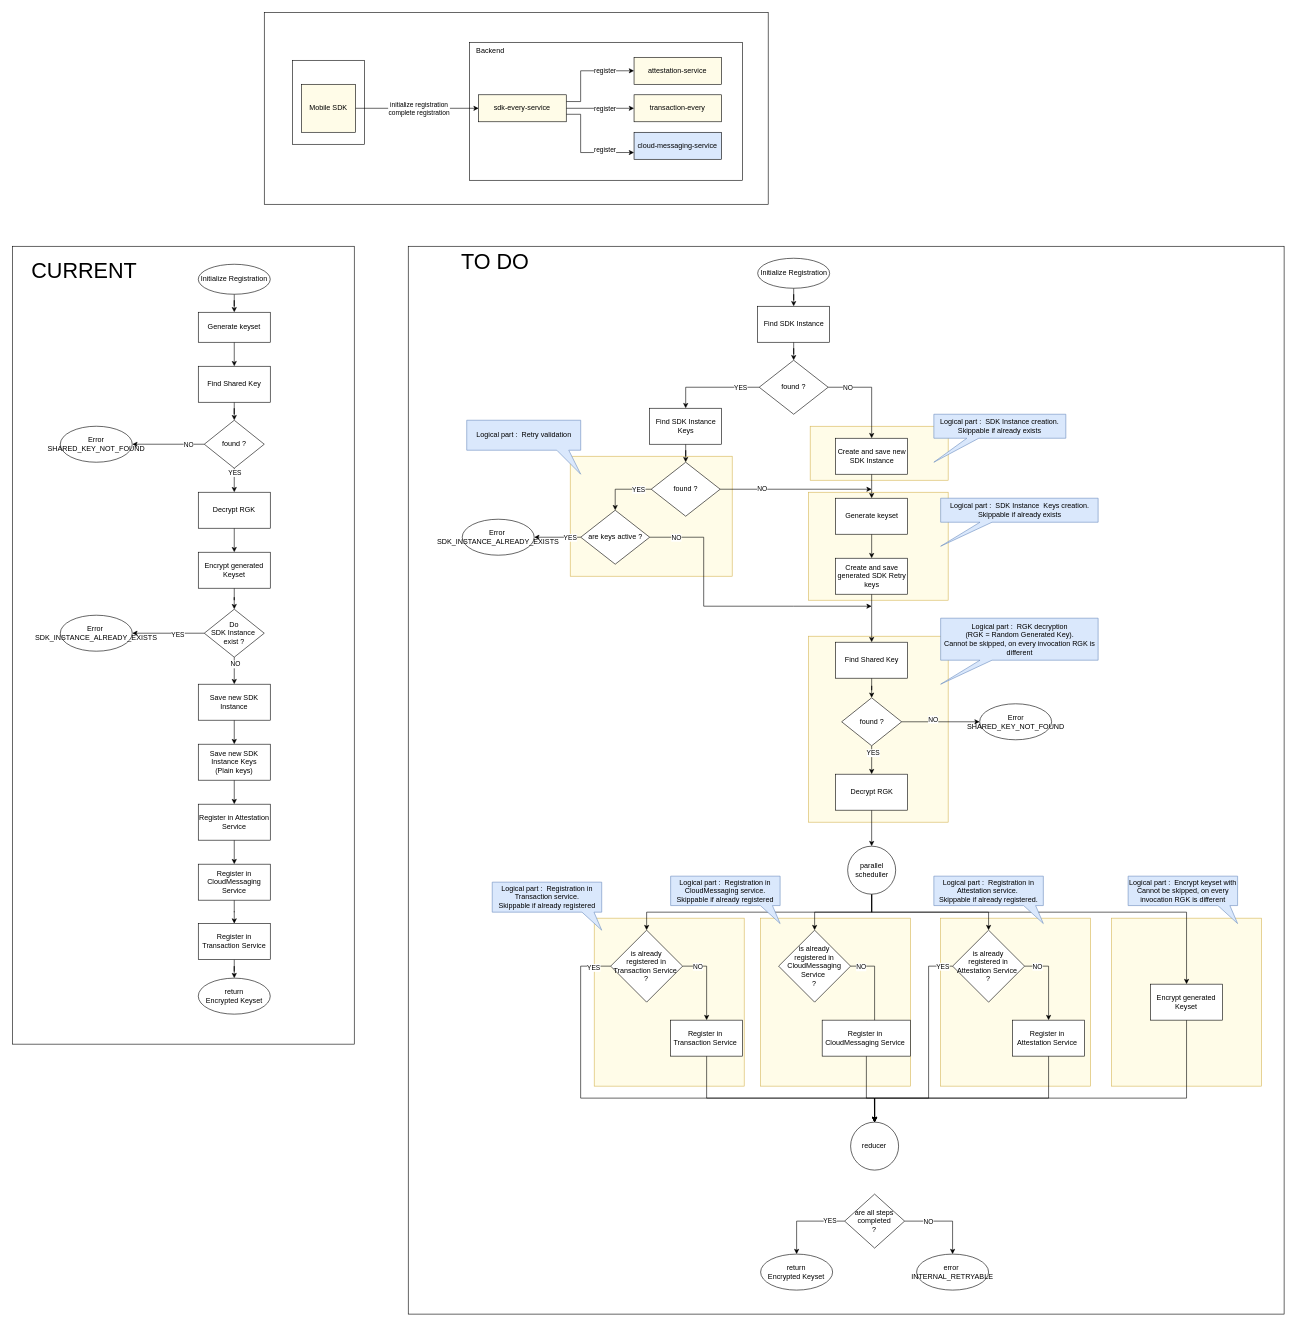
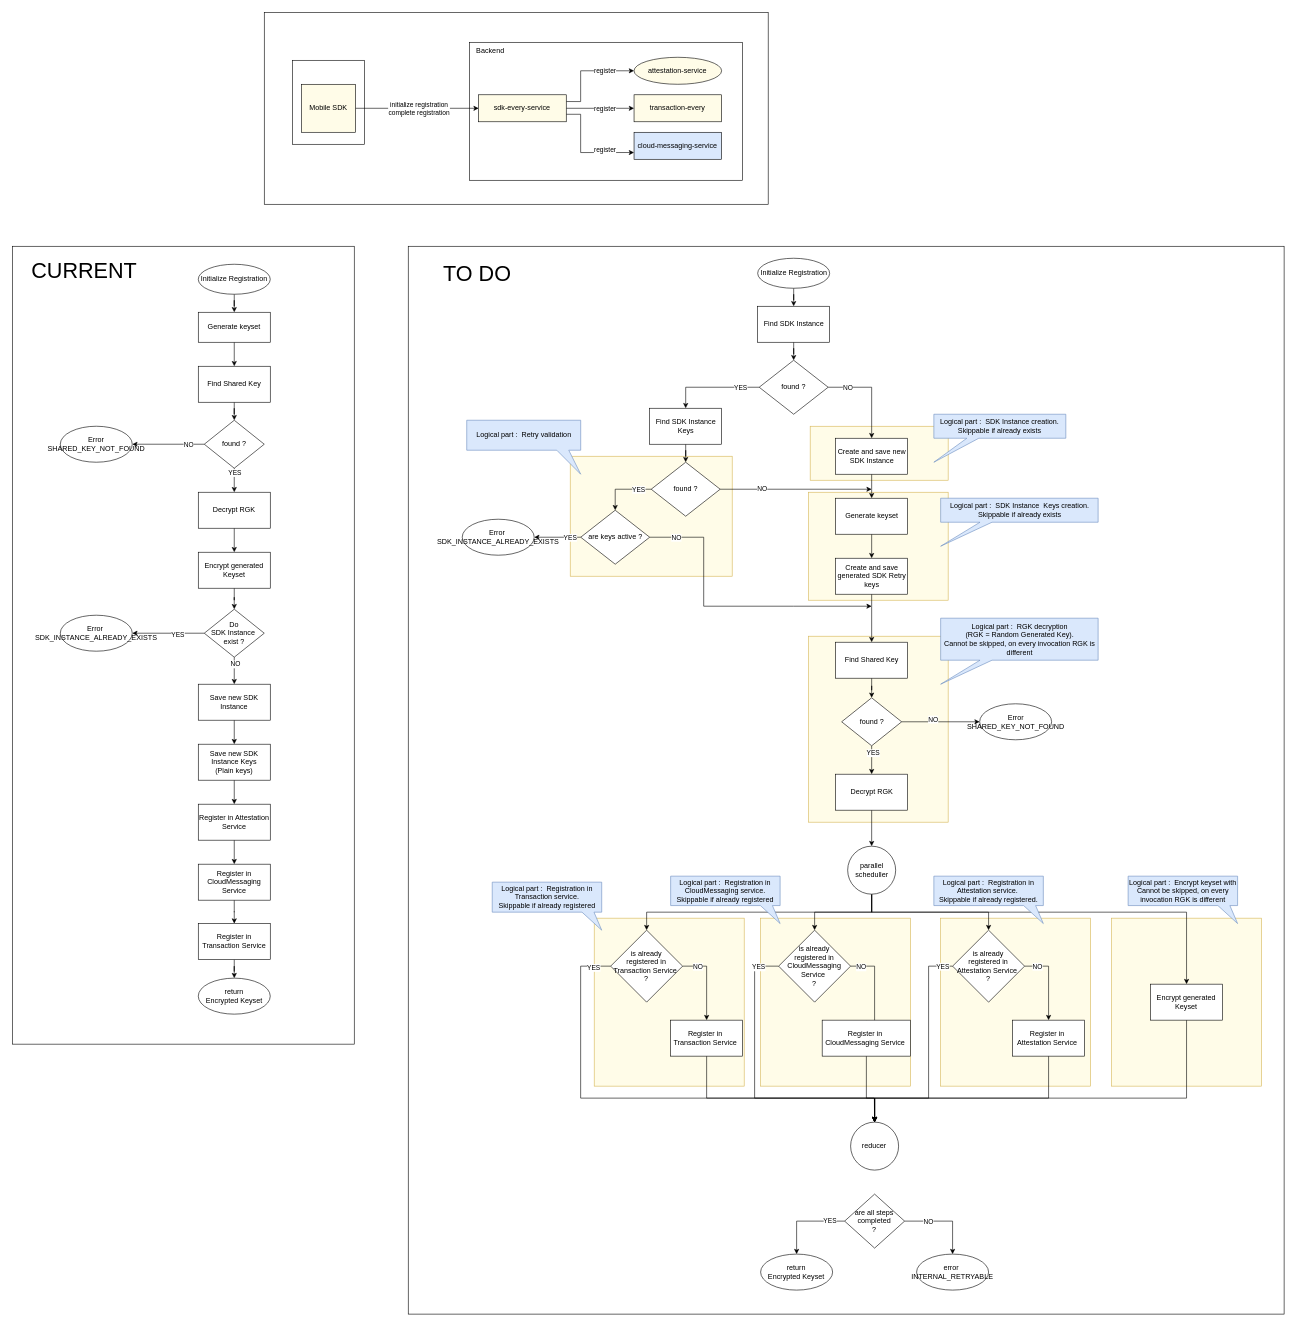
node "attestation-service": shape rectangle -> ellipse
node "TO DO": moved (495, 261) -> (477, 273)
edge "is already registered in CloudMessaging Service ?" -> "reducer": added, label "YES"
